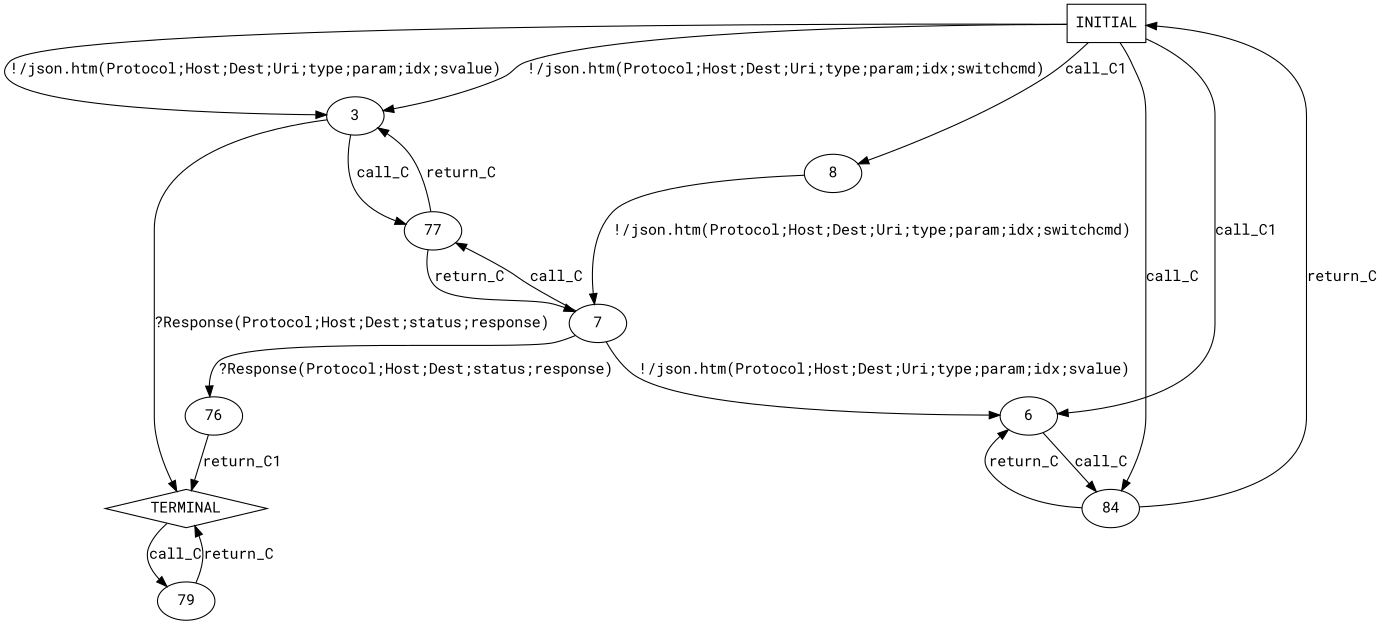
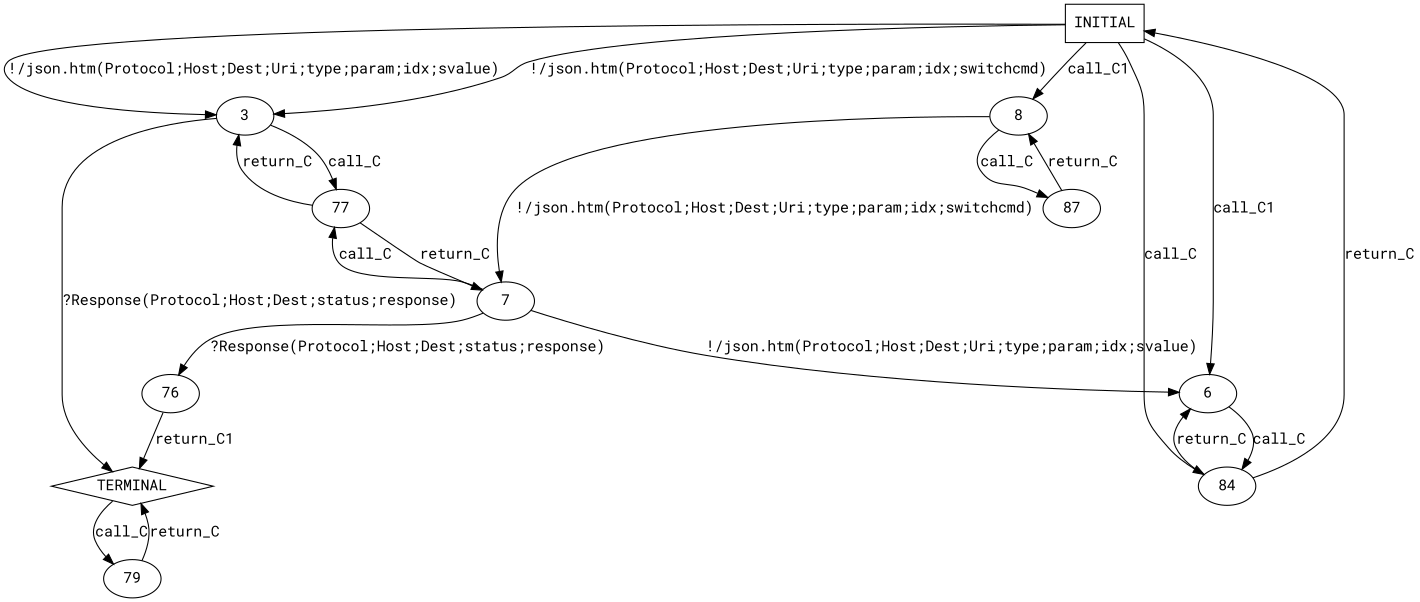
node "87": added
